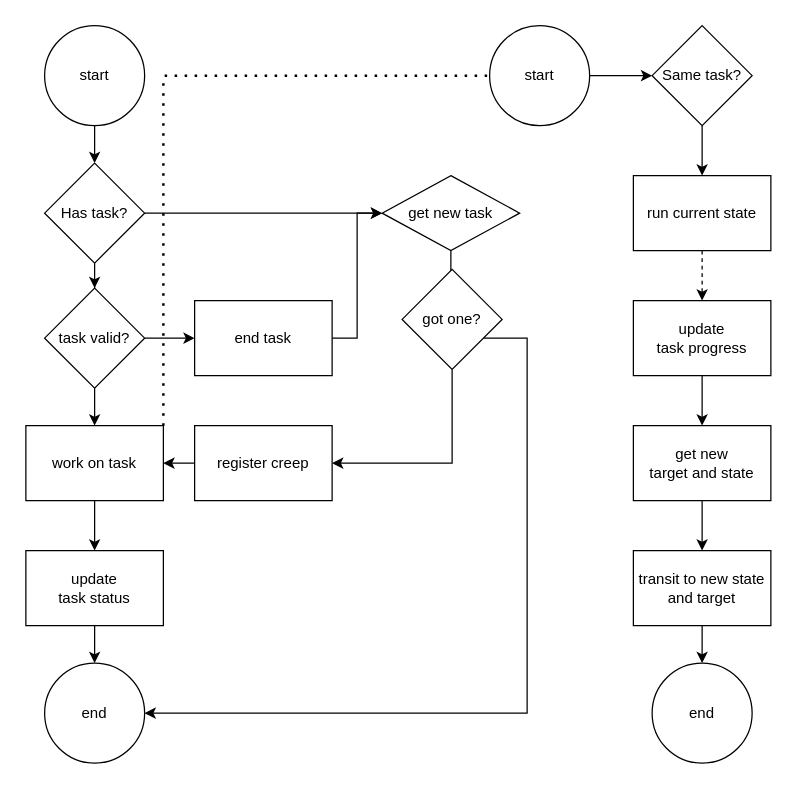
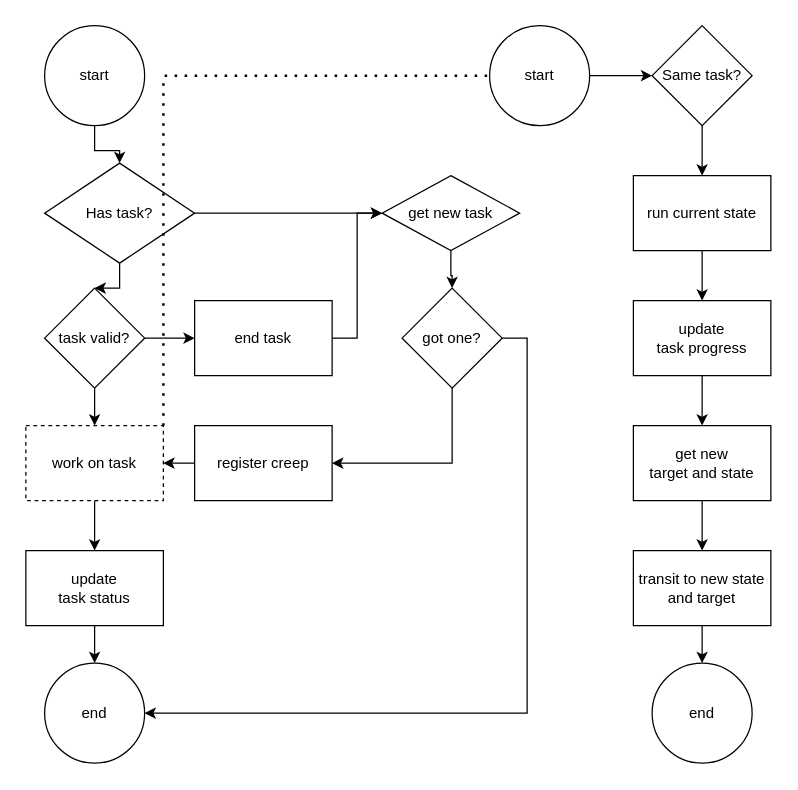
node "Has task?": size 100x100 -> 150x100
edge "run current state" -> "update task progress": style dashed -> solid
node "got one?": moved (452, 319) -> (452, 338)
node "work on task": style solid -> dashed
